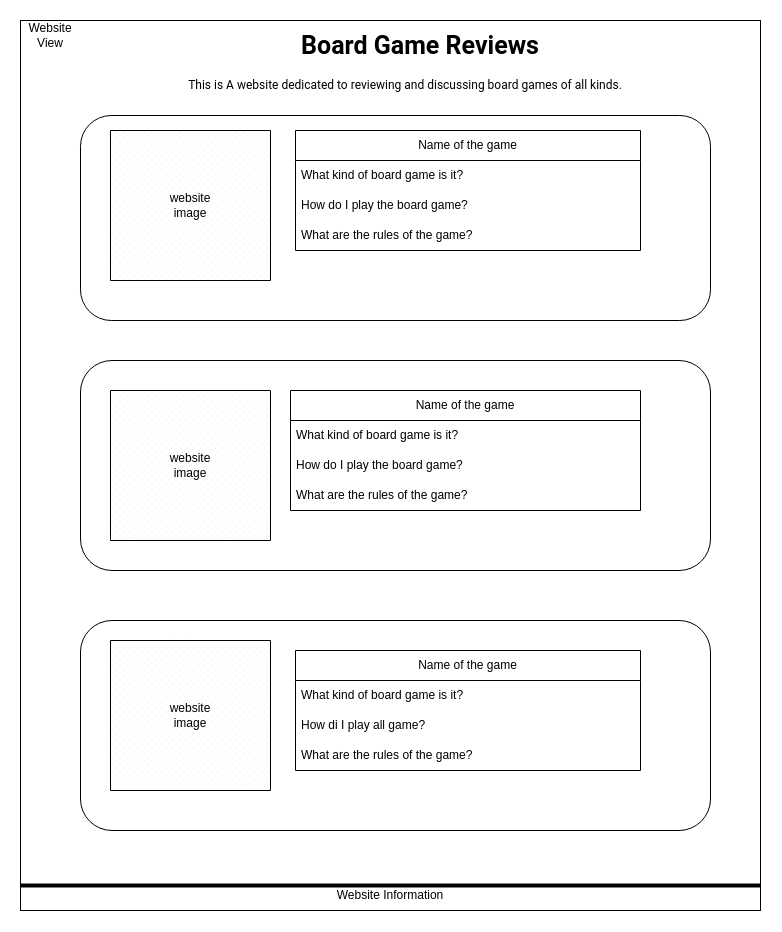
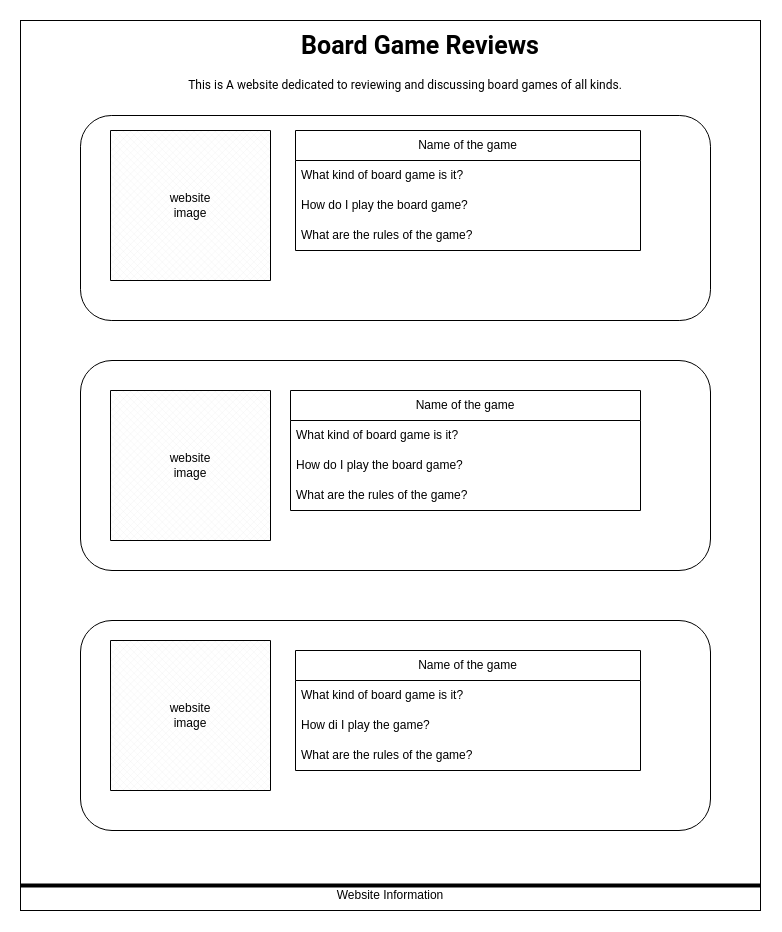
node "Website View": removed
node "How di I play all game?": label "How di I play all game?" -> "How di I play the game?"
